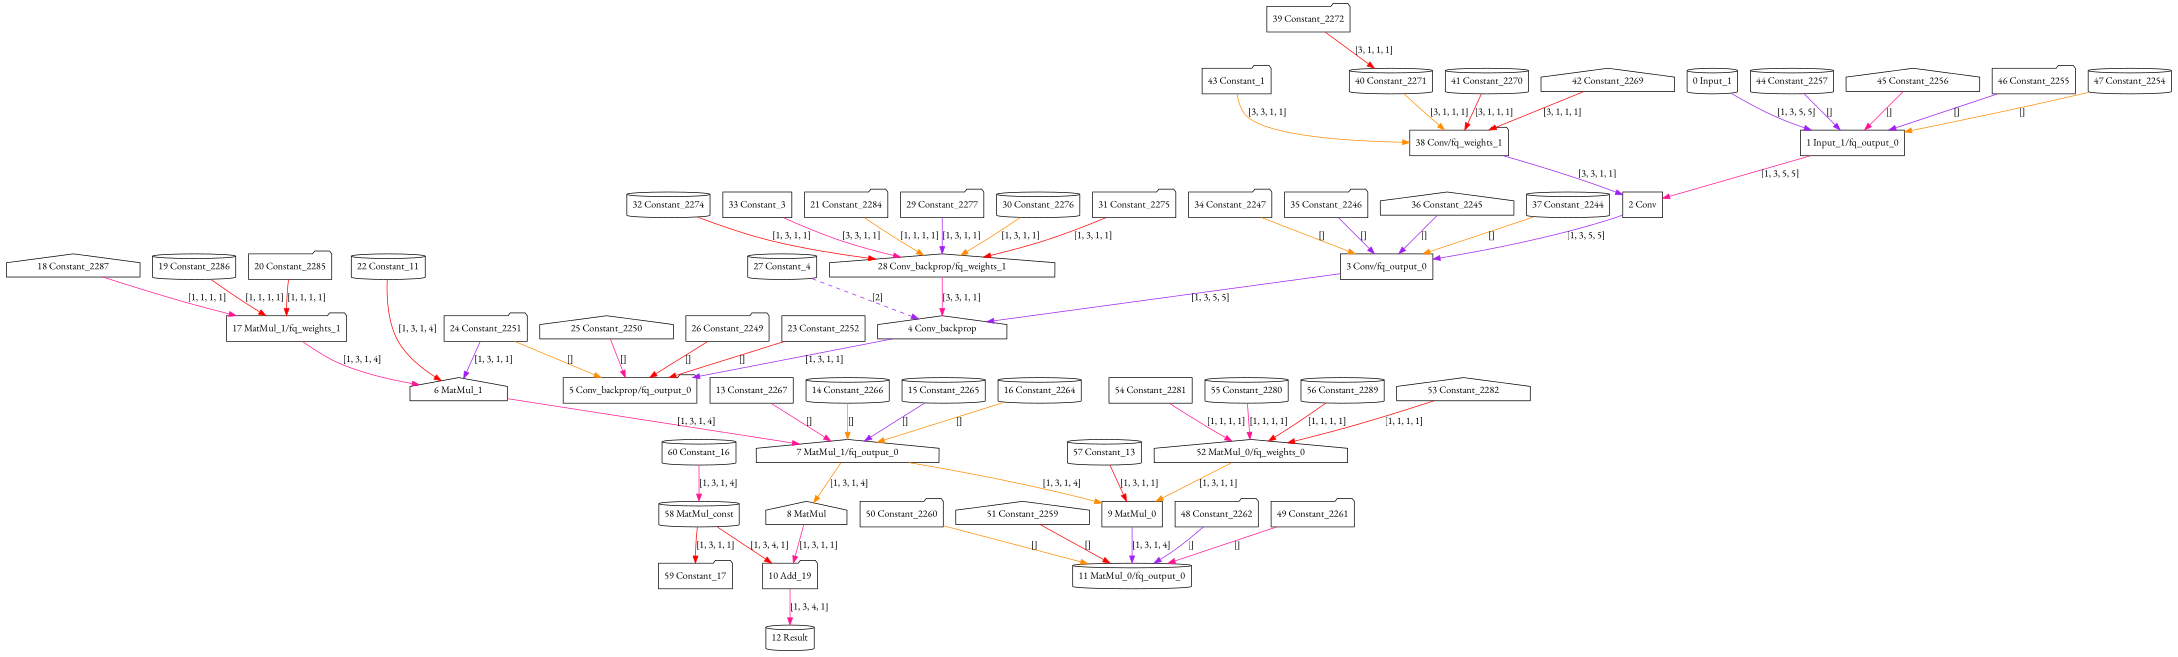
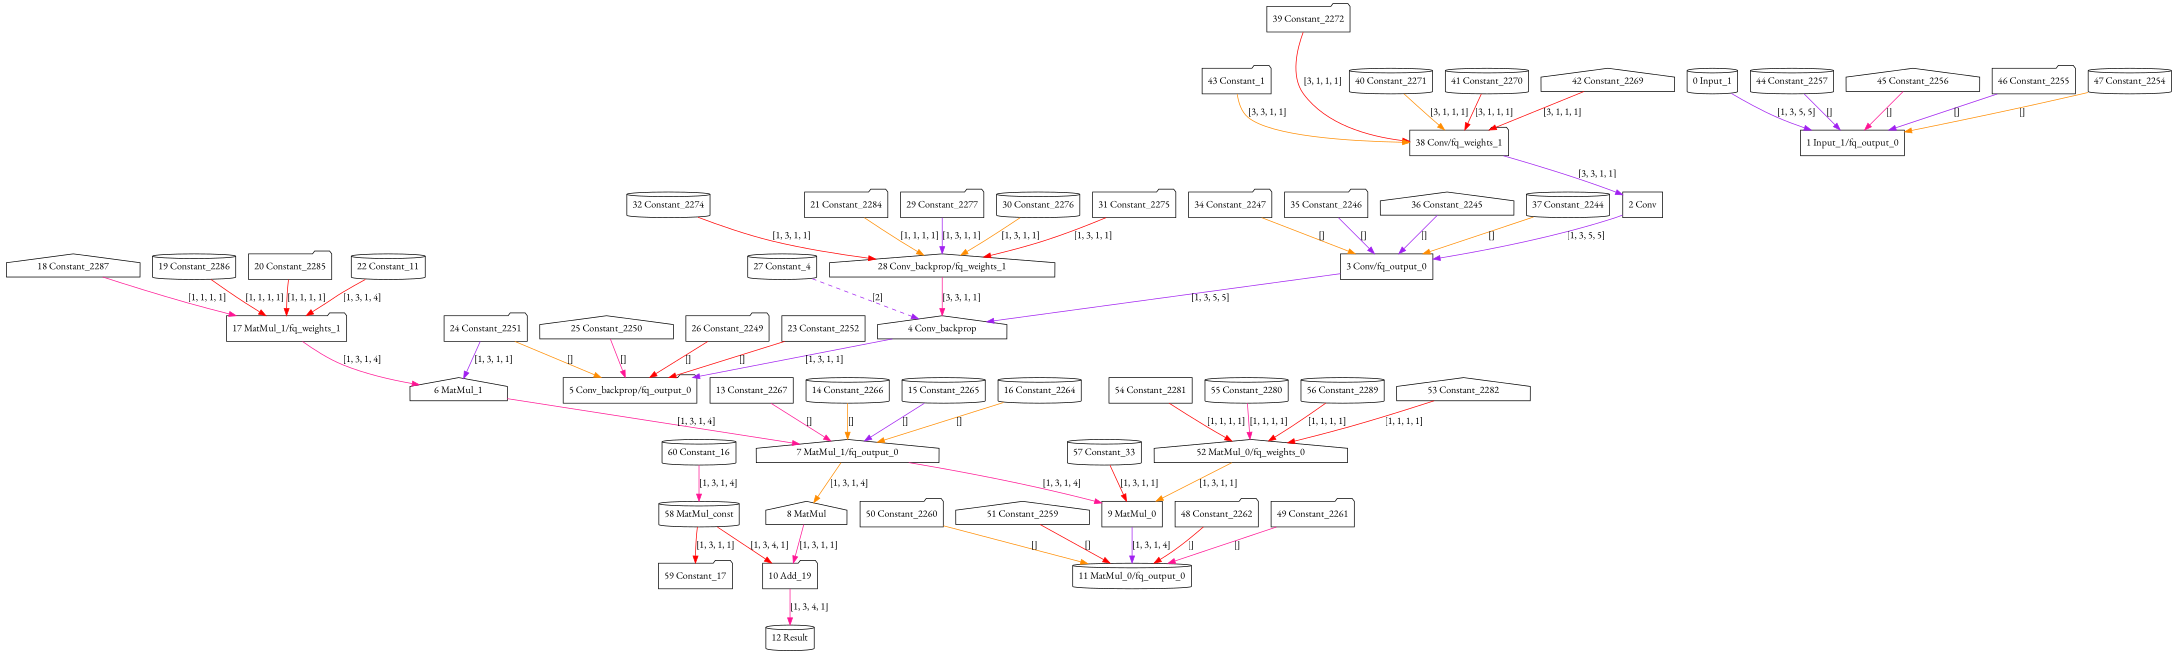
edge "39 Constant_2272" -> "40 Constant_2271": now "39 Constant_2272" -> "38 Conv/fq_weights_1"
edge "1 Input_1/fq_output_0" -> "2 Conv": removed, label "[1, 3, 5, 5]"
node "33 Constant_3": removed
edge "22 Constant_11" -> "6 MatMul_1": now "22 Constant_11" -> "17 MatMul_1/fq_weights_1"
edge "54 Constant_2281" -> "52 MatMul_0/fq_weights_0": color deeppink -> red
node "57 Constant_13": label "57 Constant_13" -> "57 Constant_33"
edge "7 MatMul_1/fq_output_0" -> "9 MatMul_0": color darkorange -> deeppink
edge "48 Constant_2262" -> "11 MatMul_0/fq_output_0": color purple -> red
